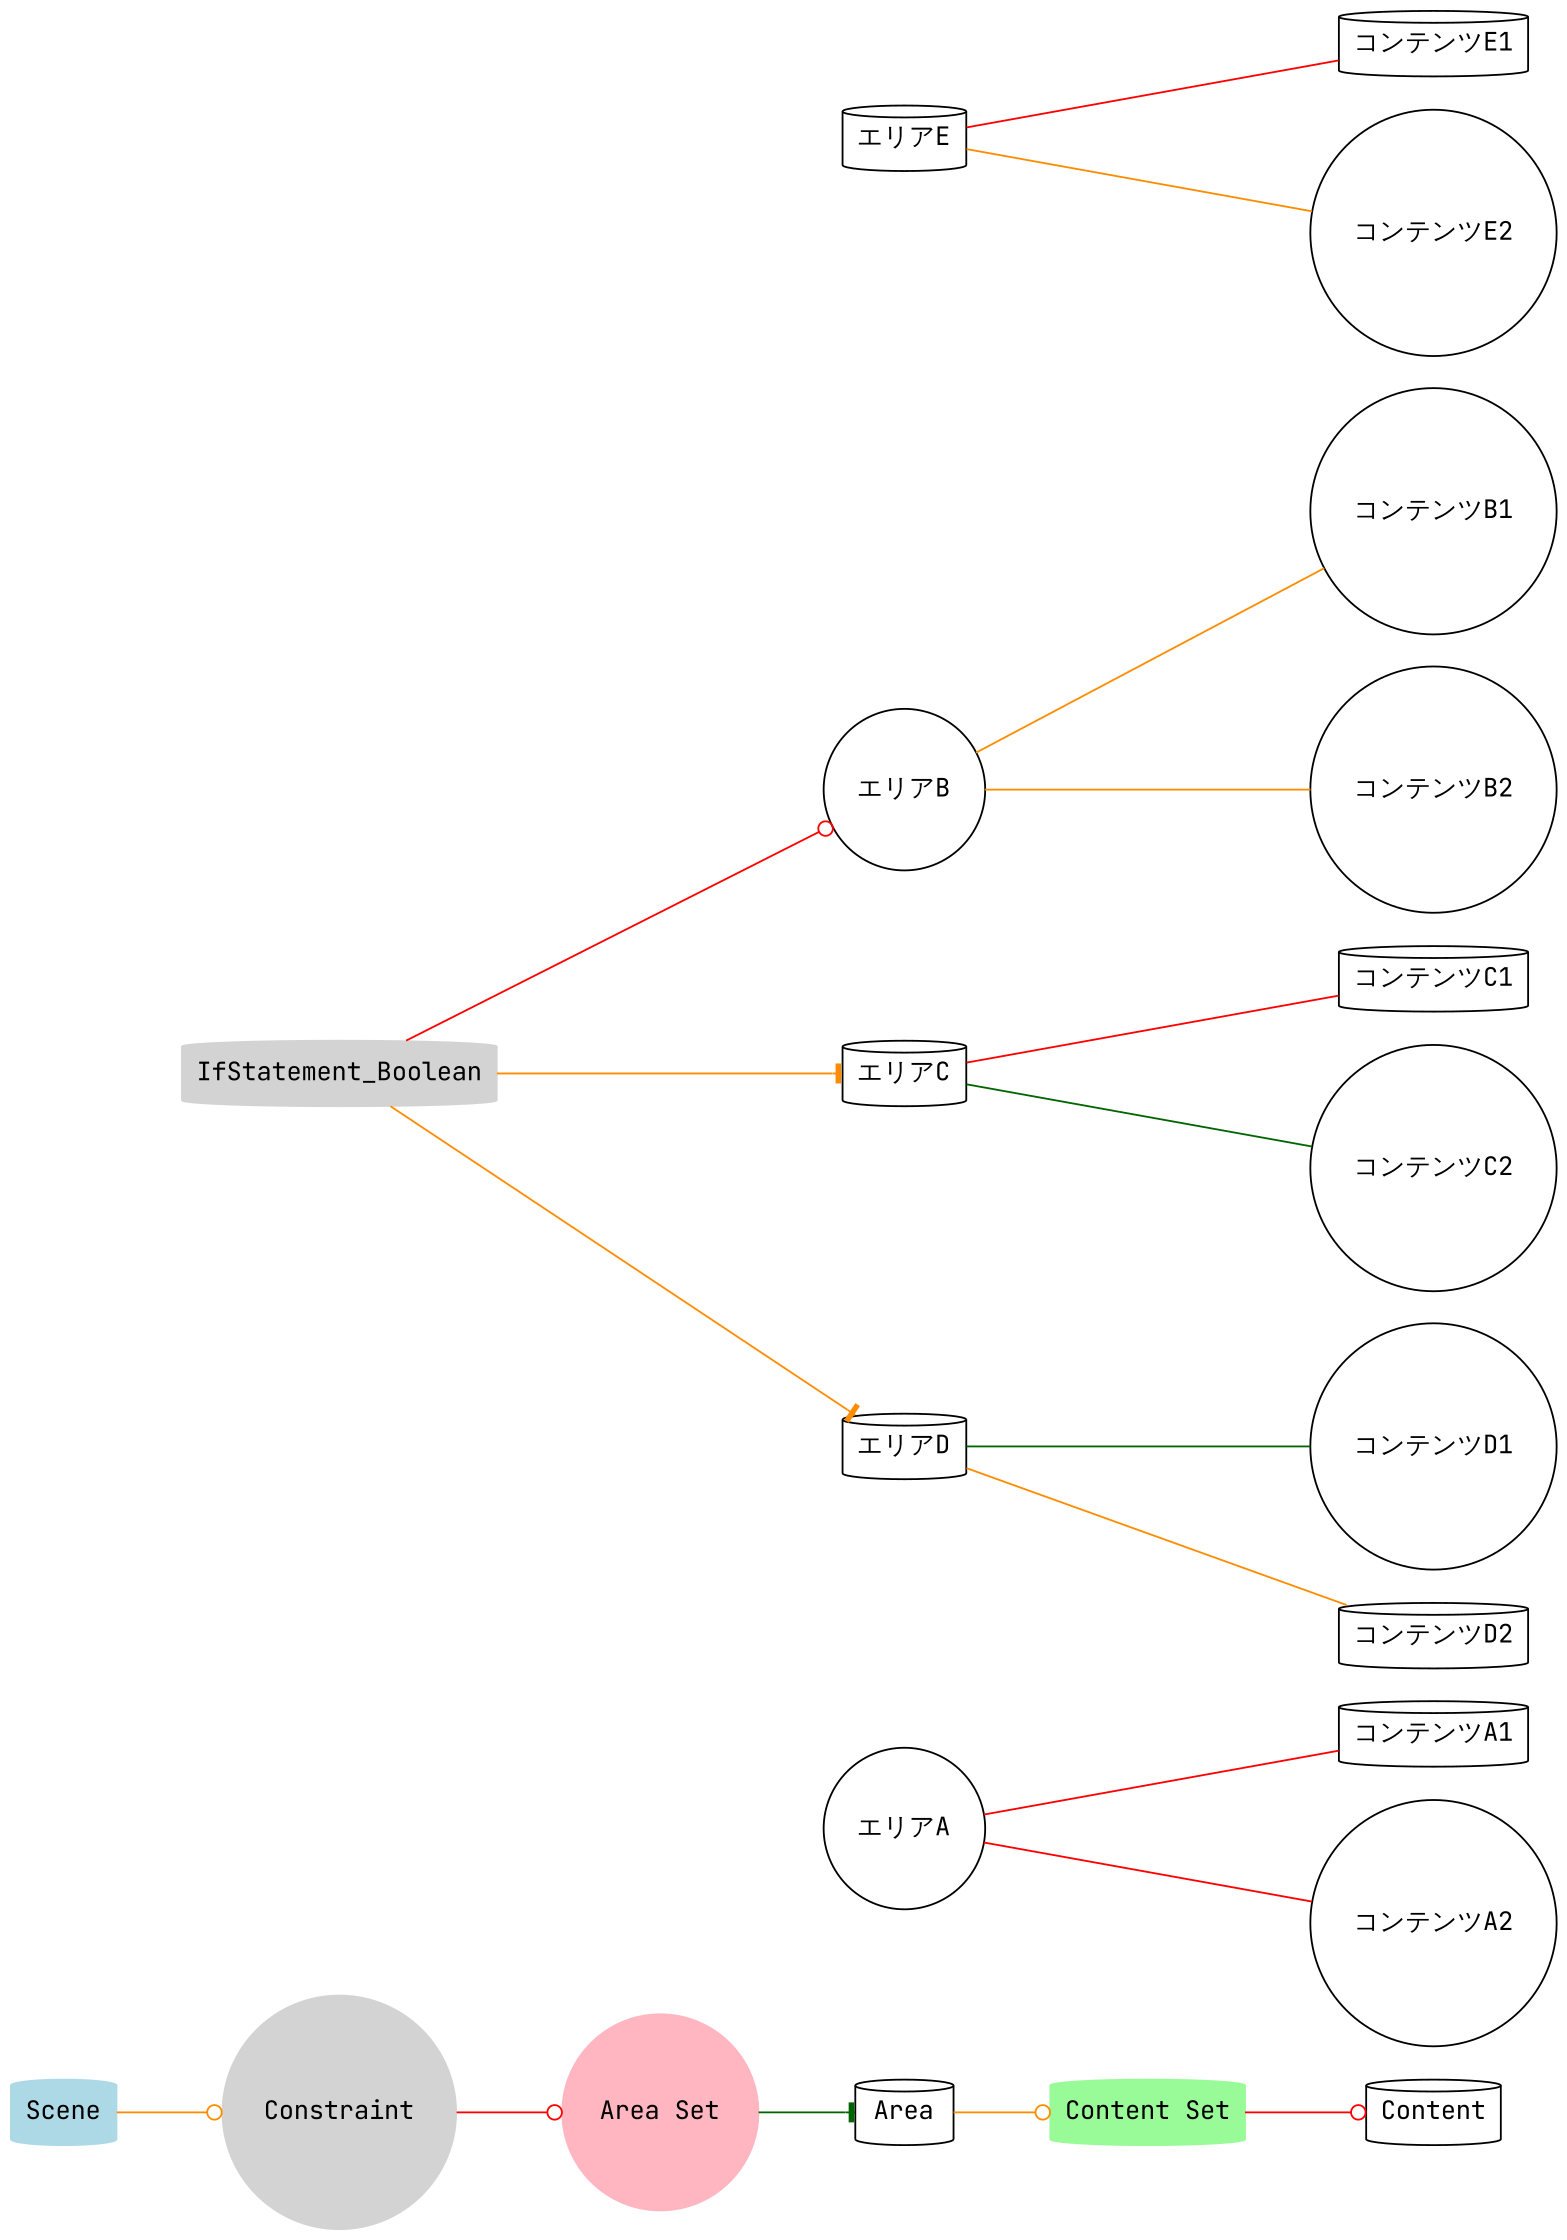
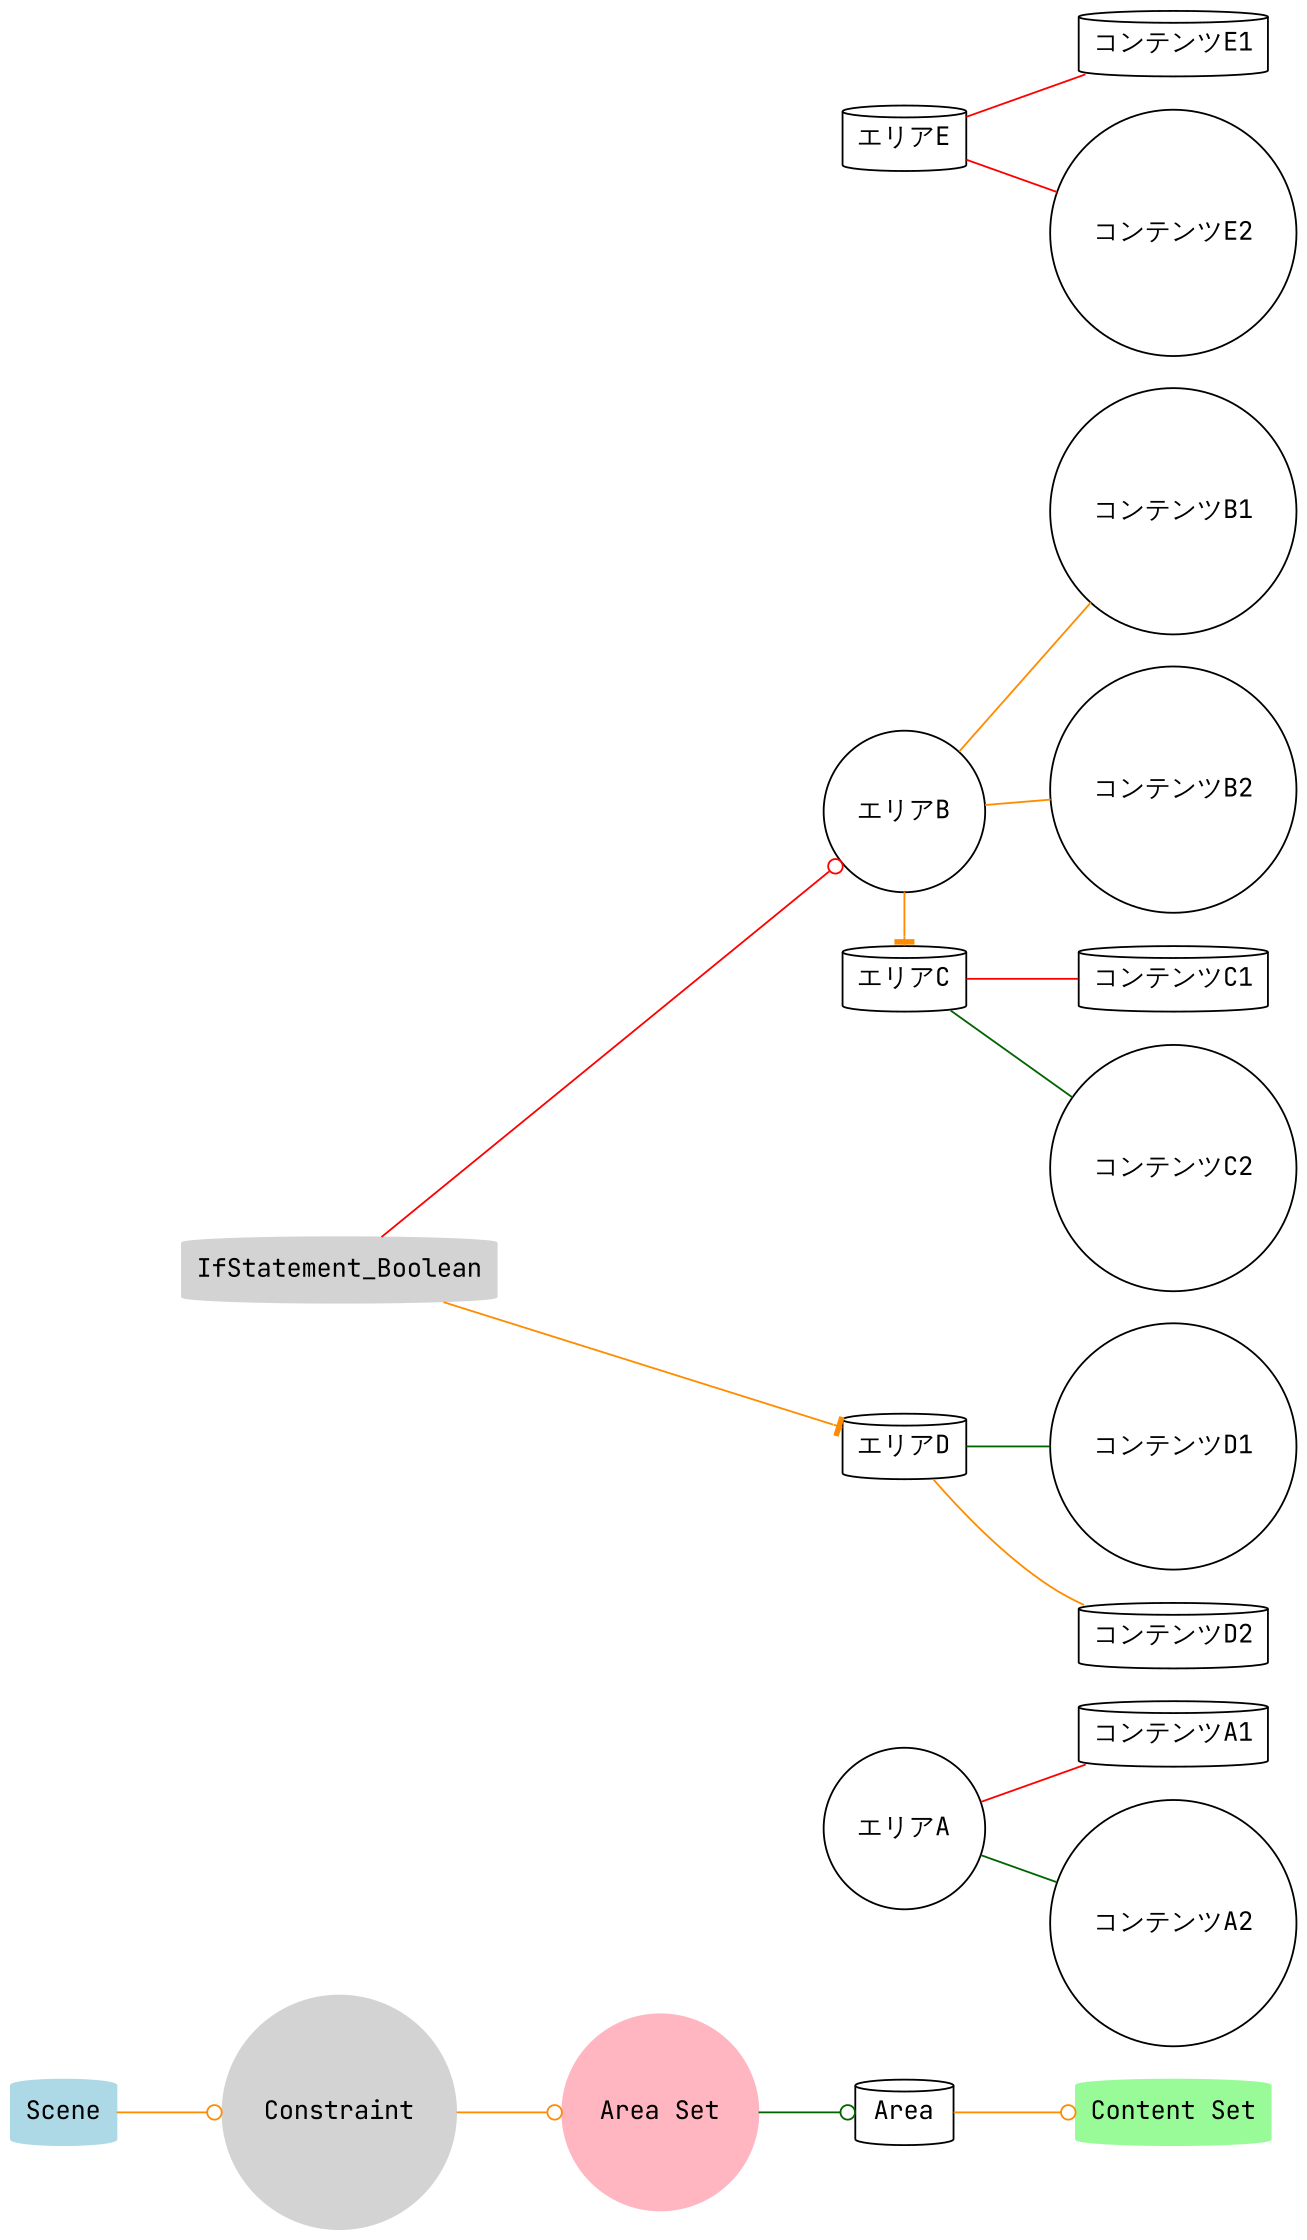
edge "エリアE" -- "コンテンツE2": color darkorange -> red
edge "IfStatement_Boolean" -> "エリアC": now "エリアB" -> "エリアC"
edge "エリアA" -- "コンテンツA2": color red -> darkgreen
edge "Constraint" -> "Area Set": color red -> darkorange
edge "Area Set" -> "Area": arrowhead tee -> odot
node "Content": removed
